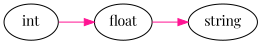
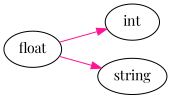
edge "int" -> "float": reversed
